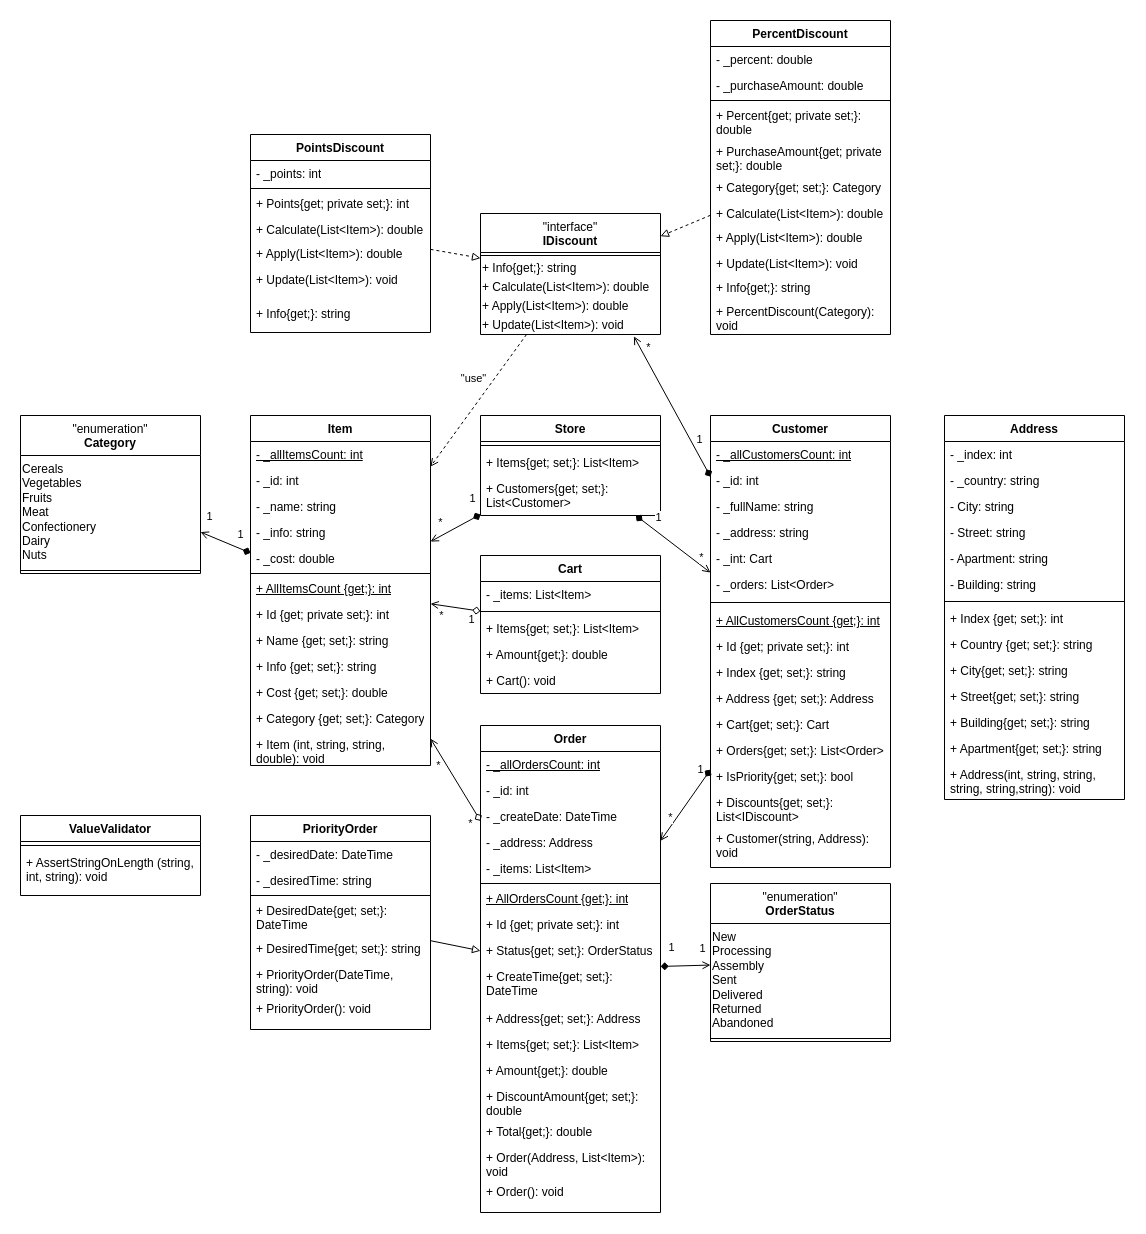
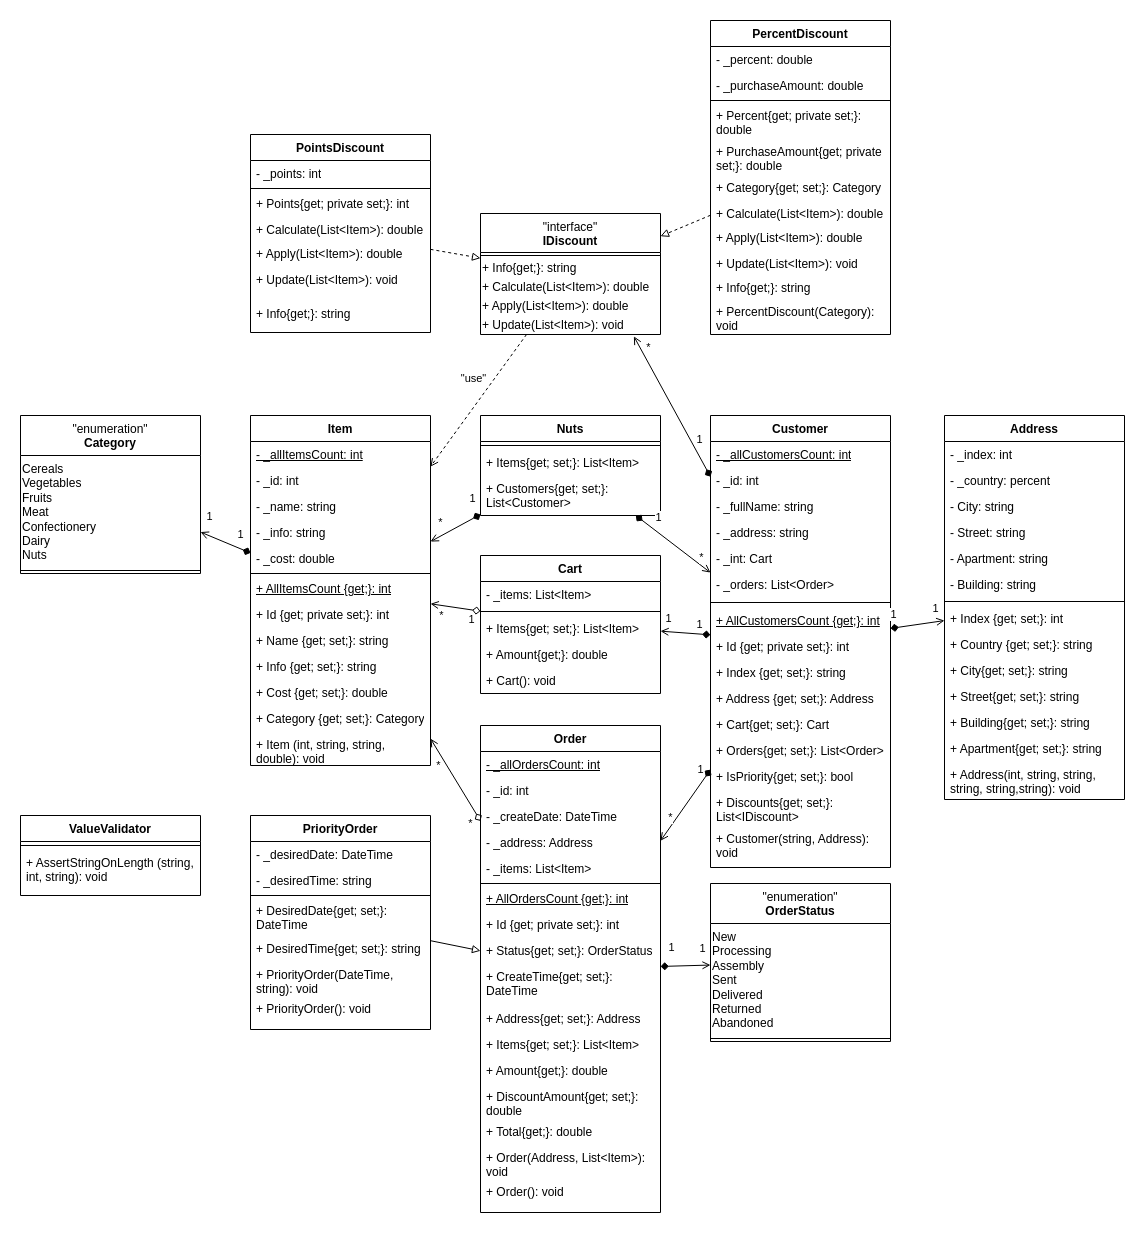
node "Store": label "Store" -> "Nuts"
node "- _country: string": label "- _country: string" -> "- _country: percent"
edge "Address" -- "Customer": added, labels "1", "1"
edge "Cart" -- "Customer": added, labels "1", "1"
